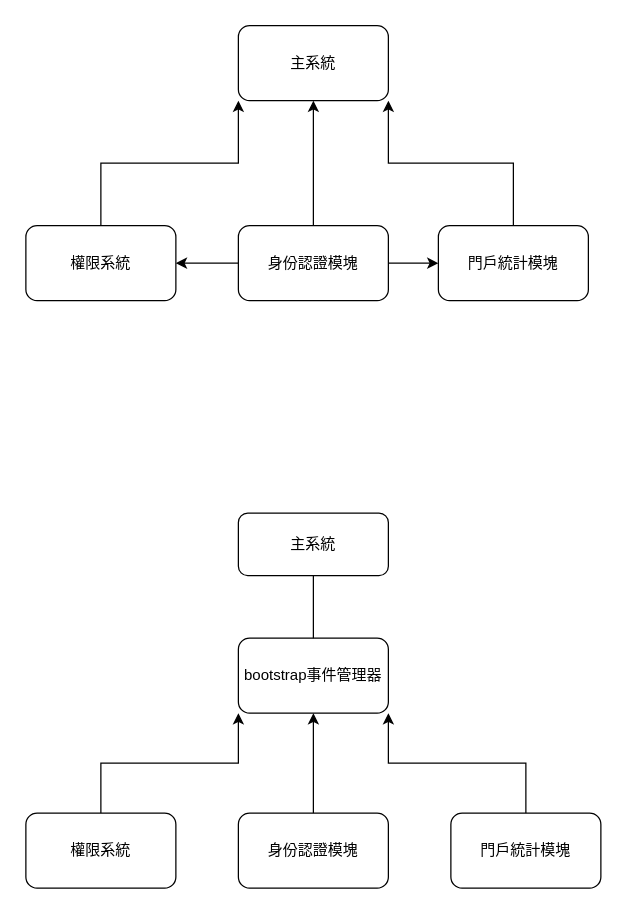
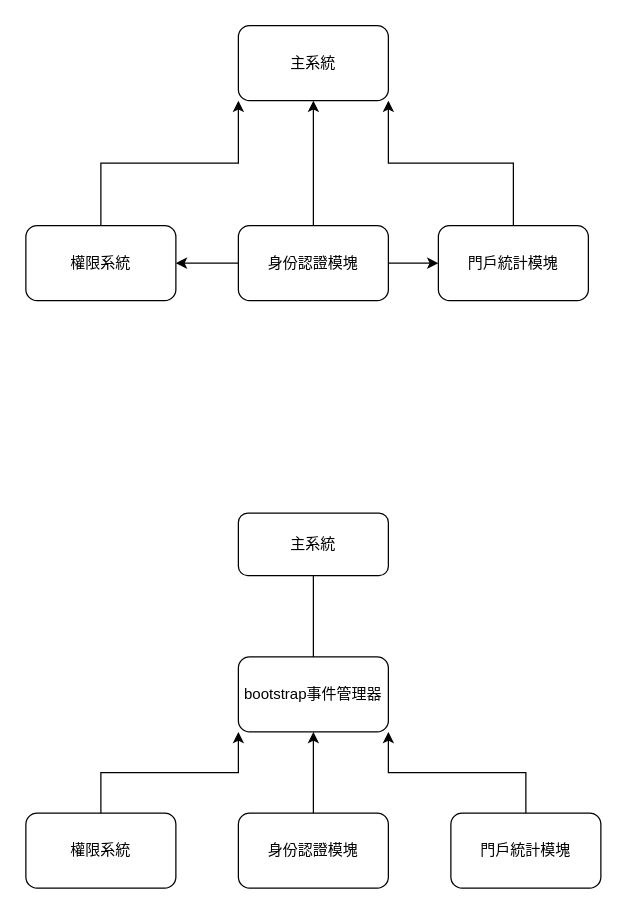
node "bootstrap事件管理器": moved (313, 676) -> (313, 694)
